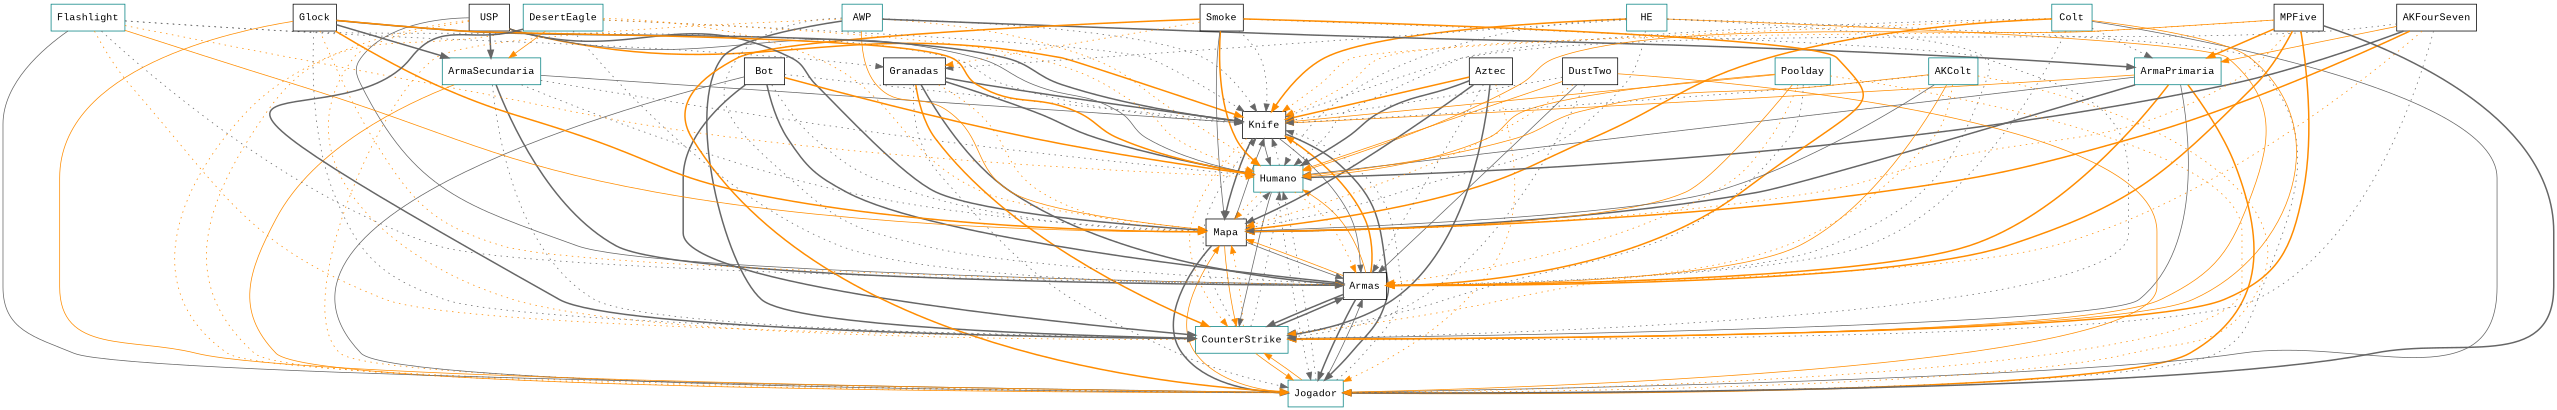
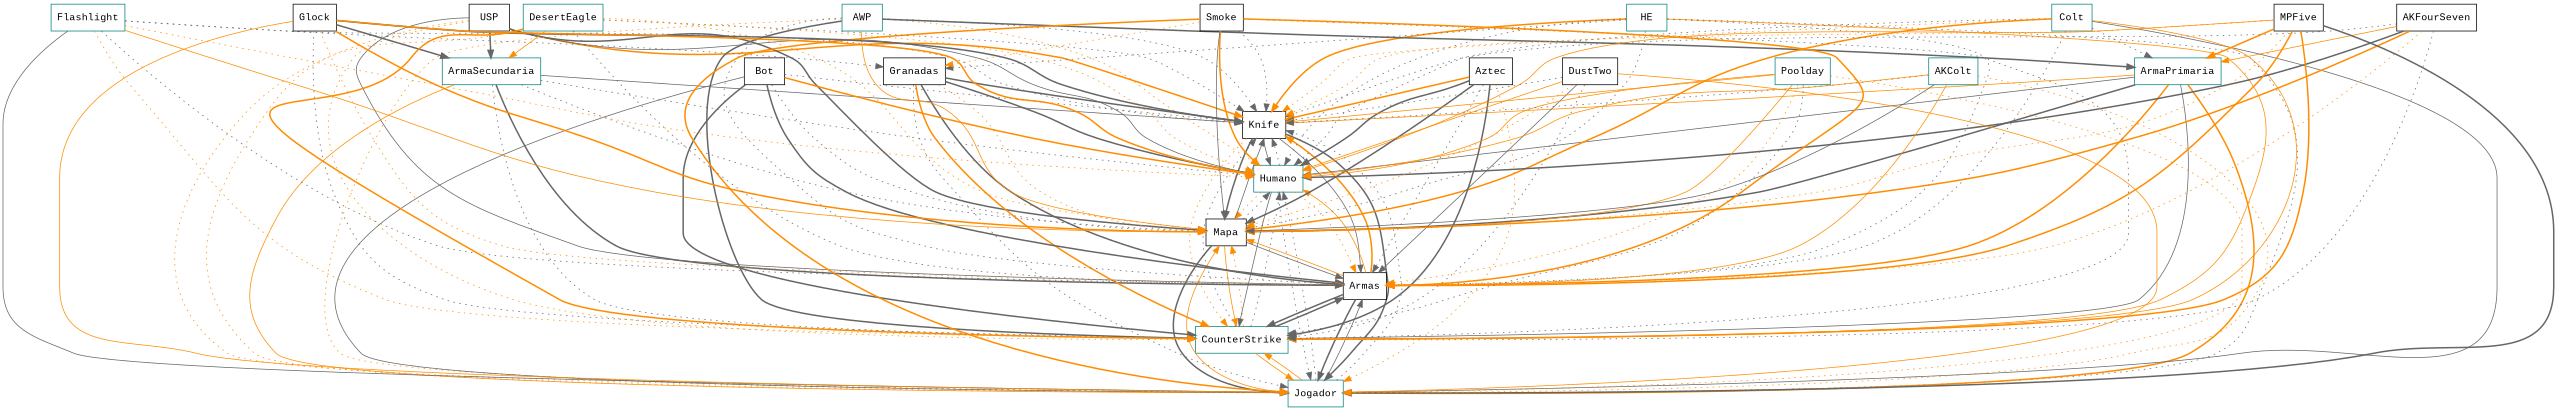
edge "AKColt" -> "CounterStrike": removed
edge "DesertEagle" -> "CounterStrike": color gray40 -> darkorange
